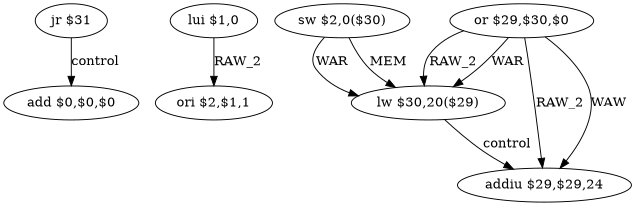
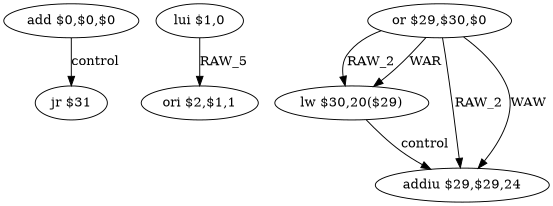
node "sw $2,0($30)": removed
edge "jr $31" -> "add $0,$0,$0": reversed
edge "lui $1,0" -> "ori $2,$1,1": label "RAW_2" -> "RAW_5"
